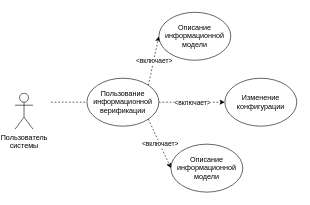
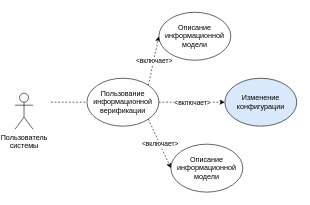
node "Изменение конфигурации": fillcolor #ffffff -> #dae8fc
